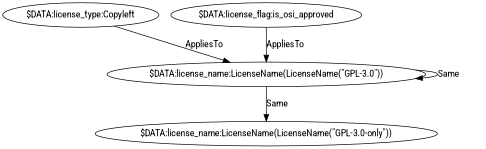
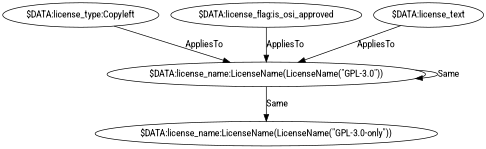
node "$DATA:license_text": added
